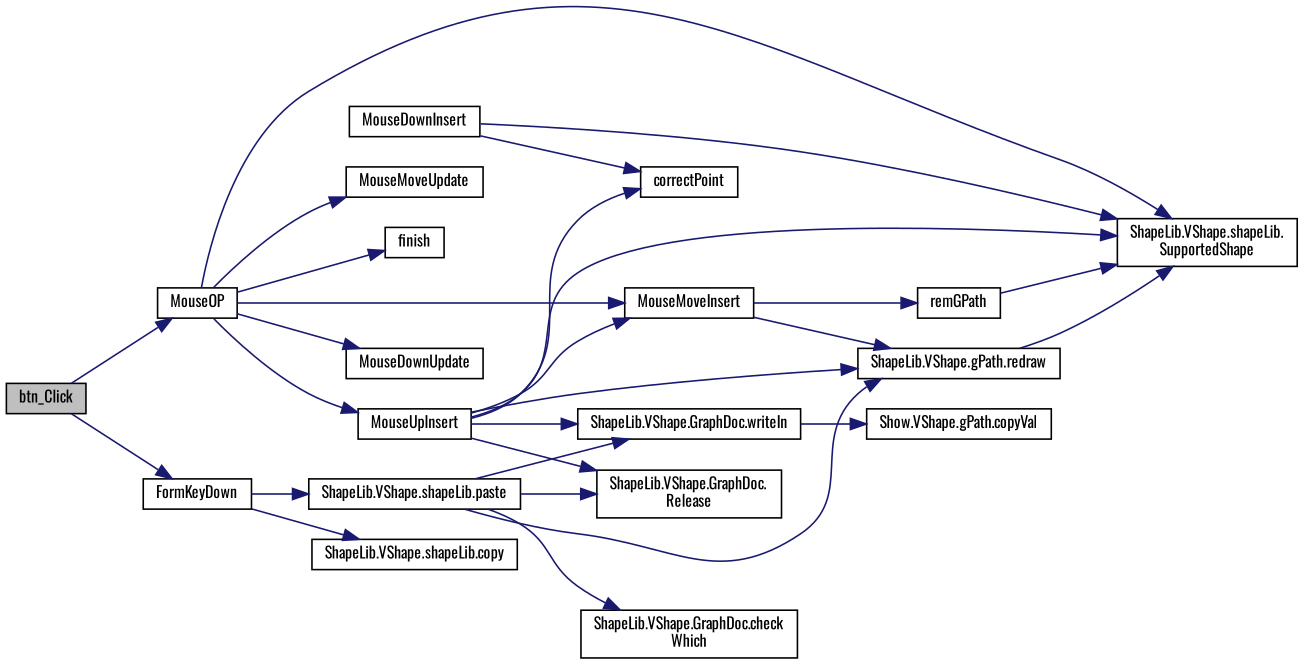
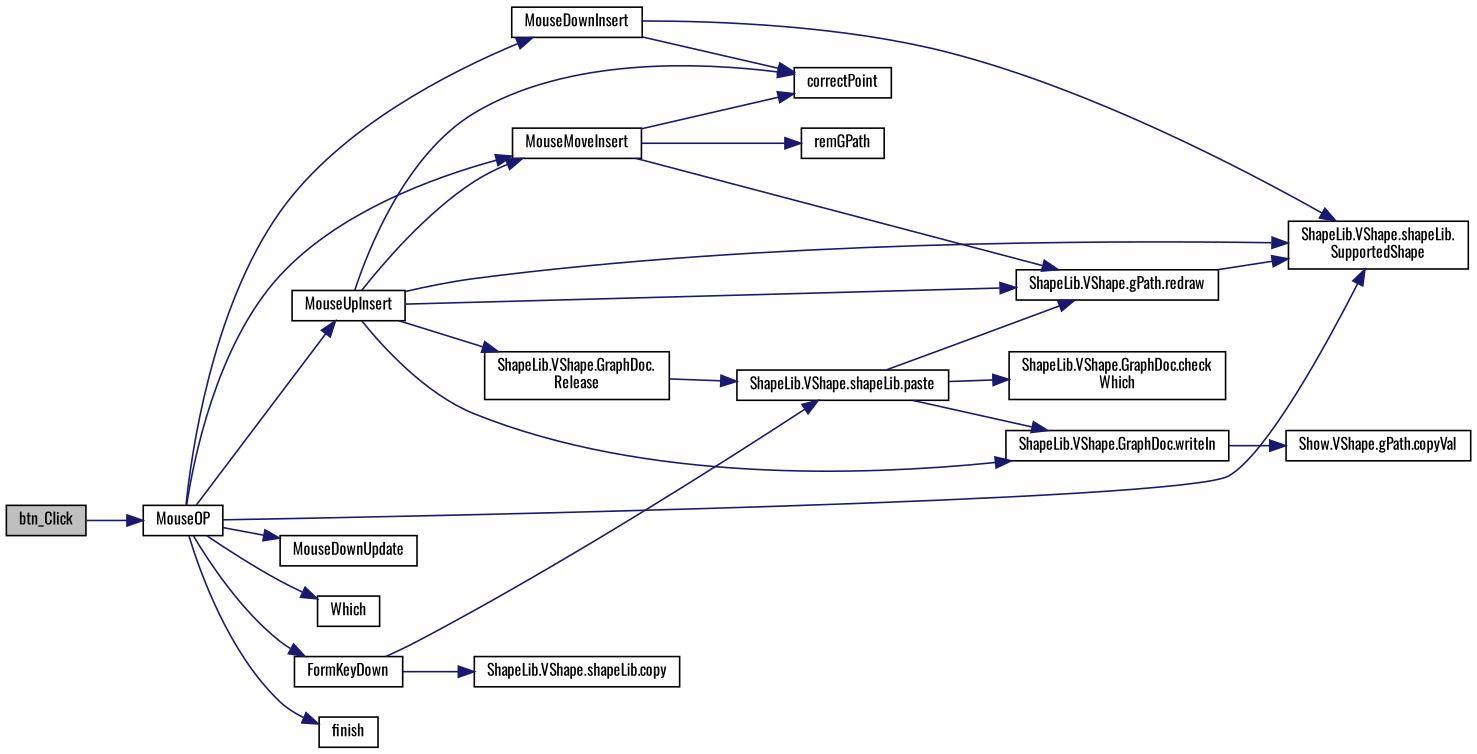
edge "MouseMoveInsert" -> "correctPoint": added
node "MouseMoveUpdate": label "MouseMoveUpdate" -> "Which"
edge "MouseOP" -> "MouseDownInsert": added
edge "remGPath" -> "ShapeLib.VShape.shapeLib. SupportedShape": removed
edge "btn_Click" -> "FormKeyDown": now "MouseOP" -> "FormKeyDown"
edge "ShapeLib.VShape.shapeLib.paste" -> "ShapeLib.VShape.GraphDoc. Release": reversed
